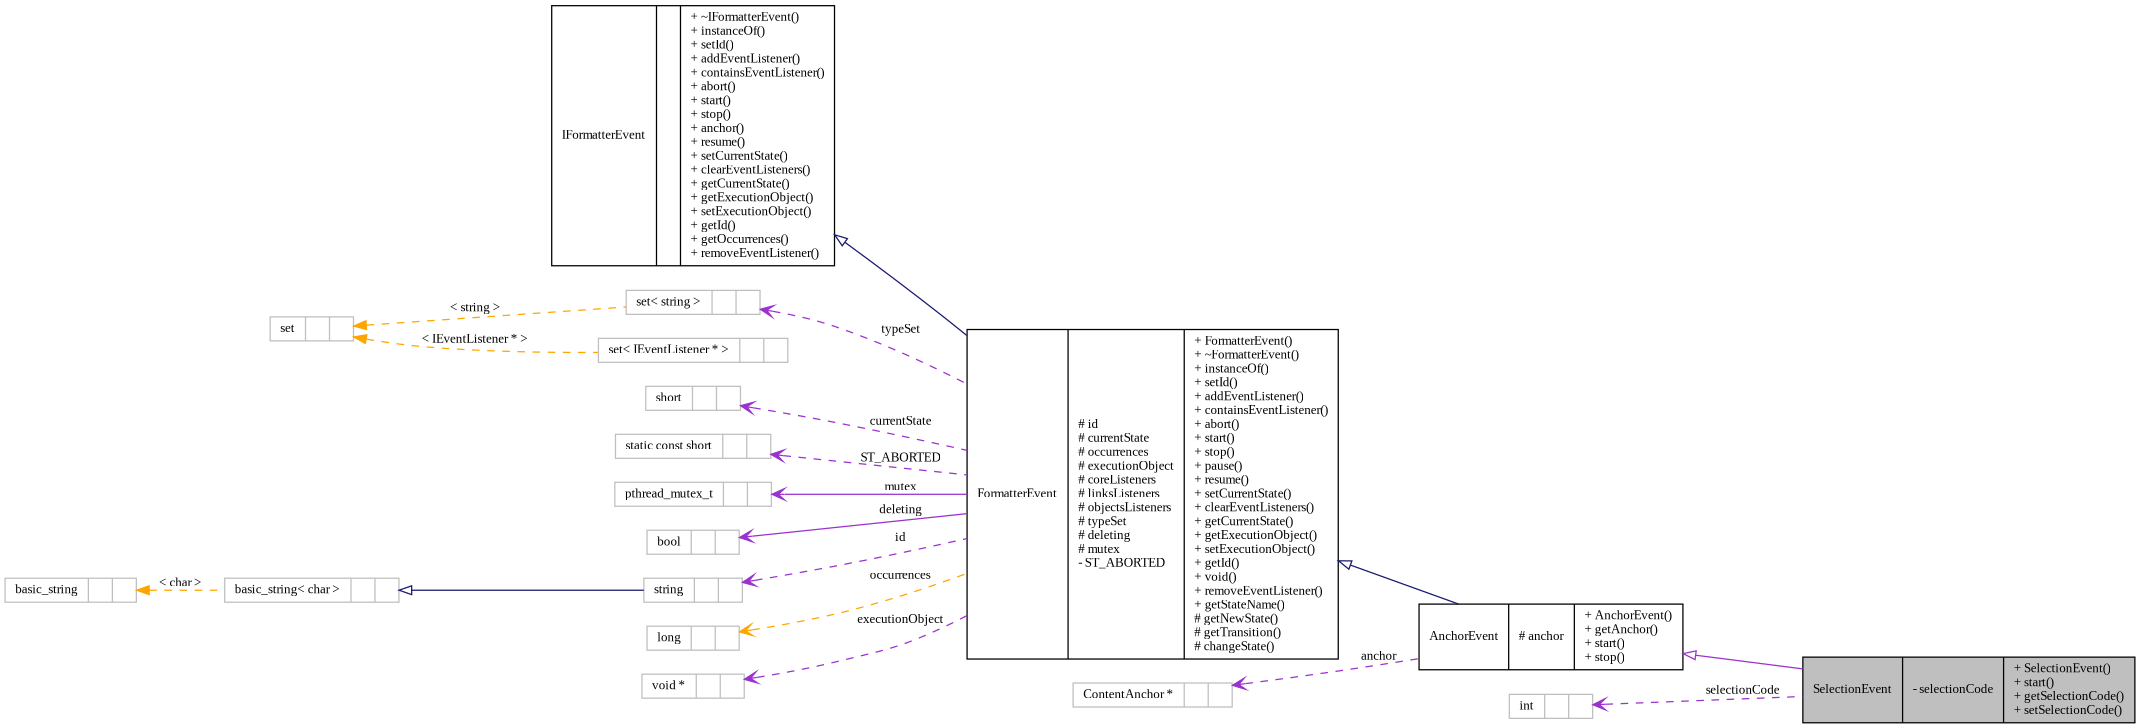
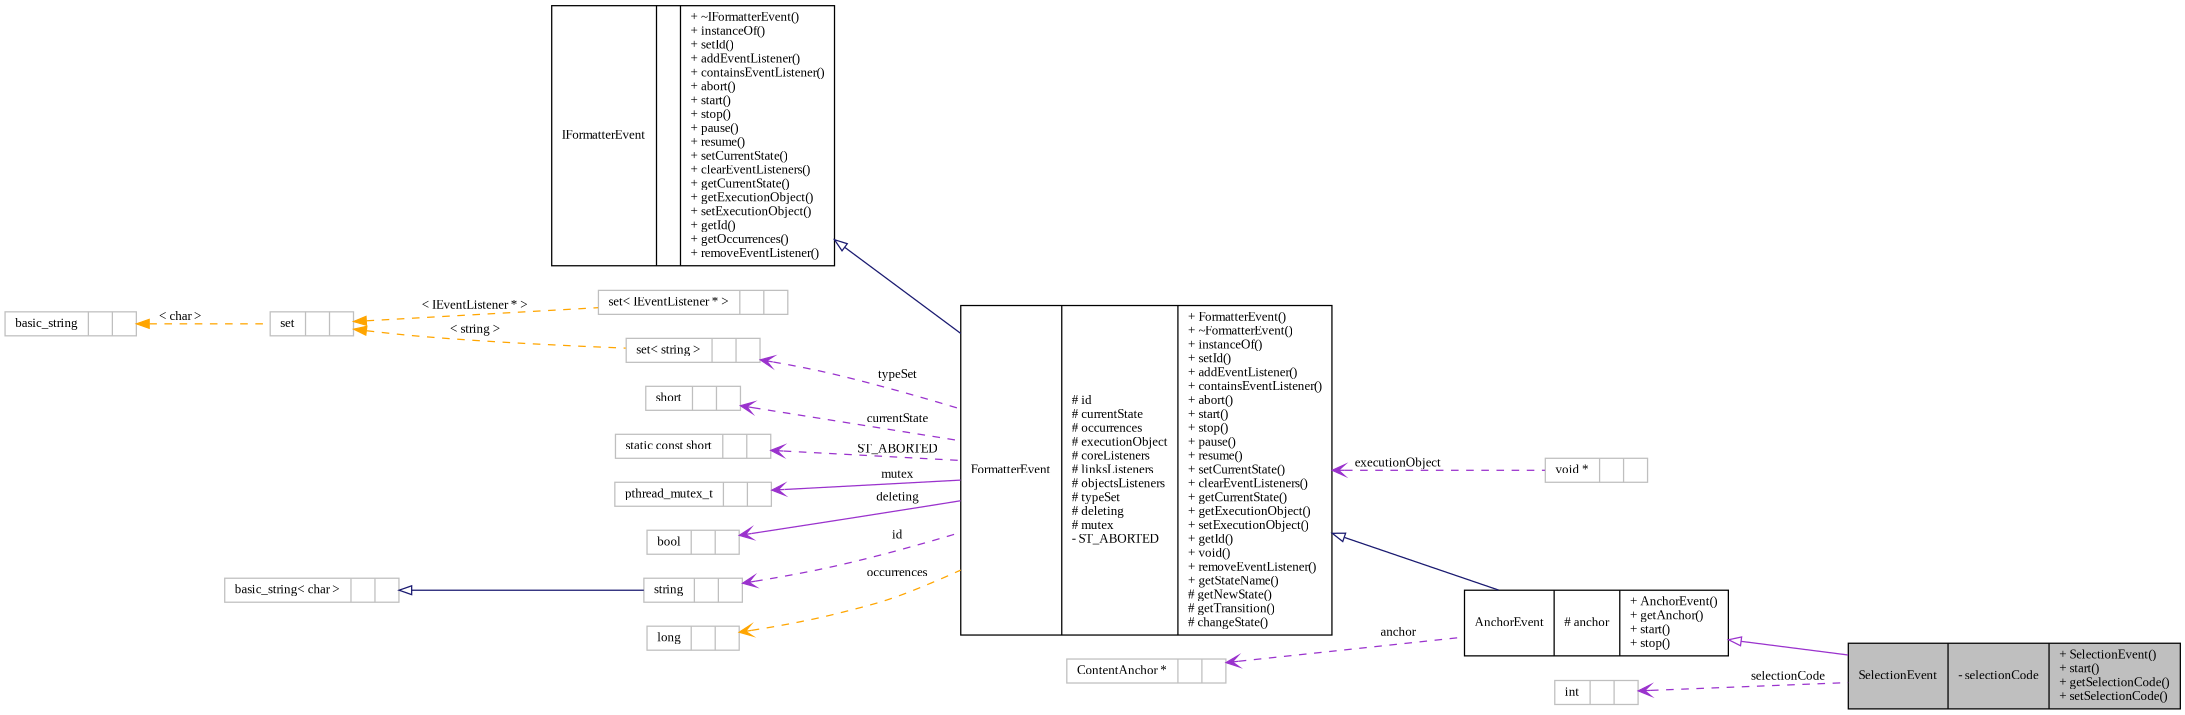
node "IFormatterEvent": text "+ anchor()" -> "+ pause()"
edge "basic_string< char >" -> "basic_string": now "set" -> "basic_string"
edge "FormatterEvent" -> "void *": reversed
